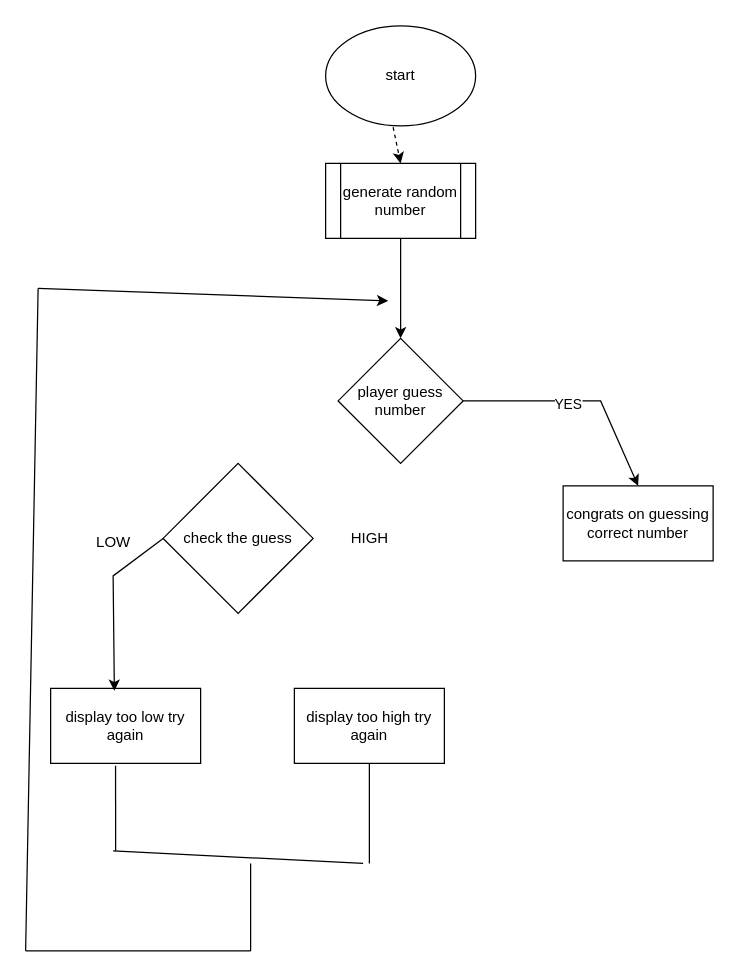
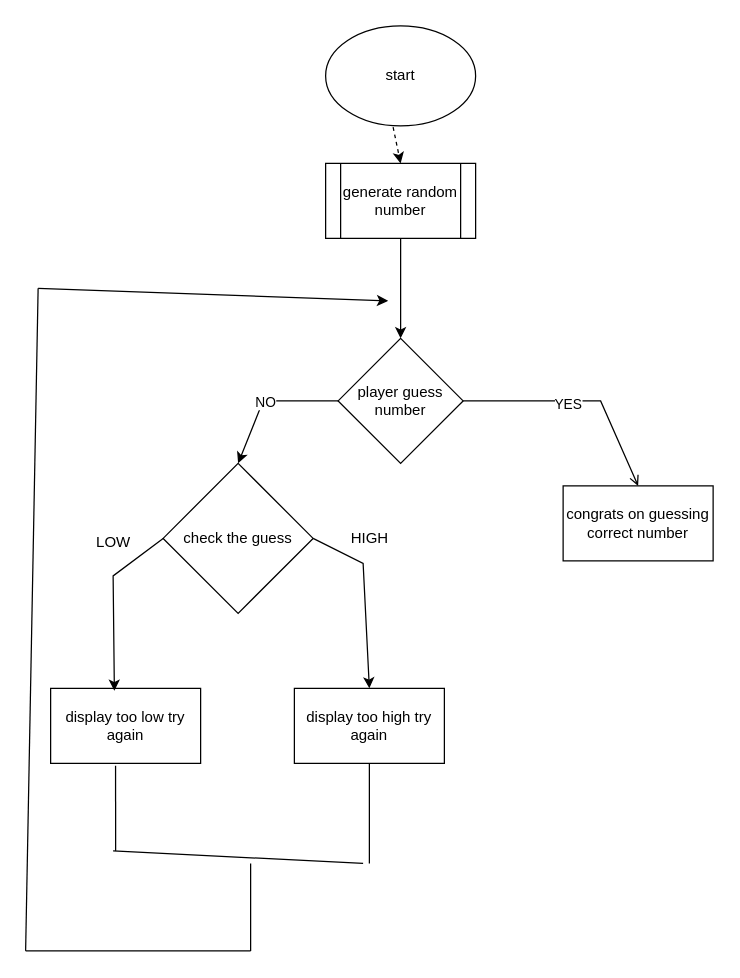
edge "player guess number" -> "check the guess": added, label "NO"
edge "player guess number" -> "congrats on guessing correct number": arrowhead classic -> open
edge "check the guess" -> "display too high try again": added
